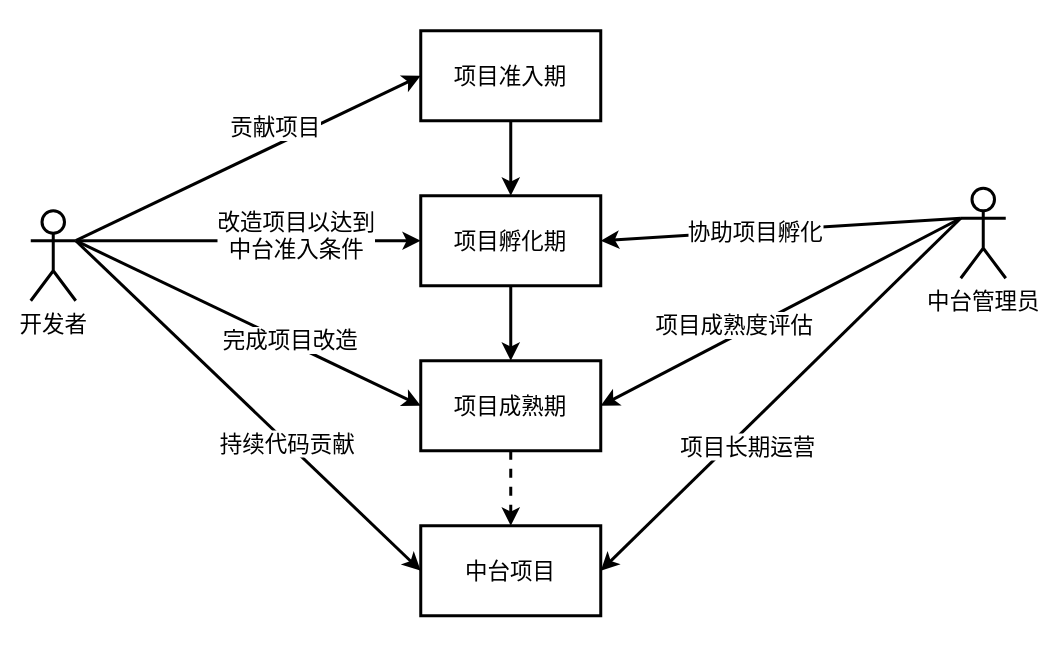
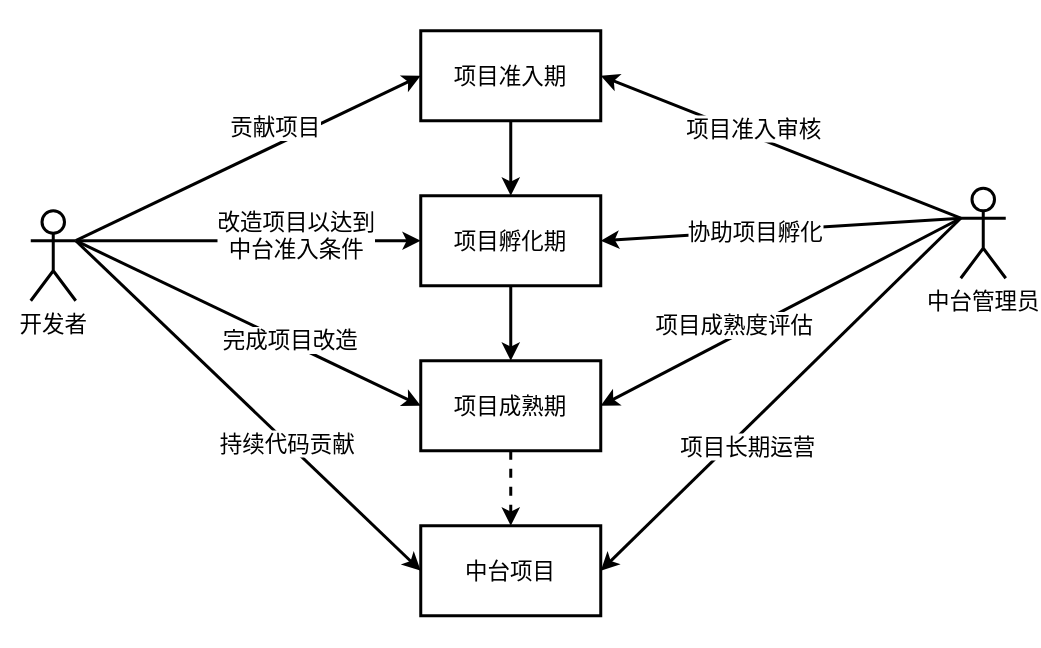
edge "中台管理员" -> "项目准入期": added, label "项目准入审核"
